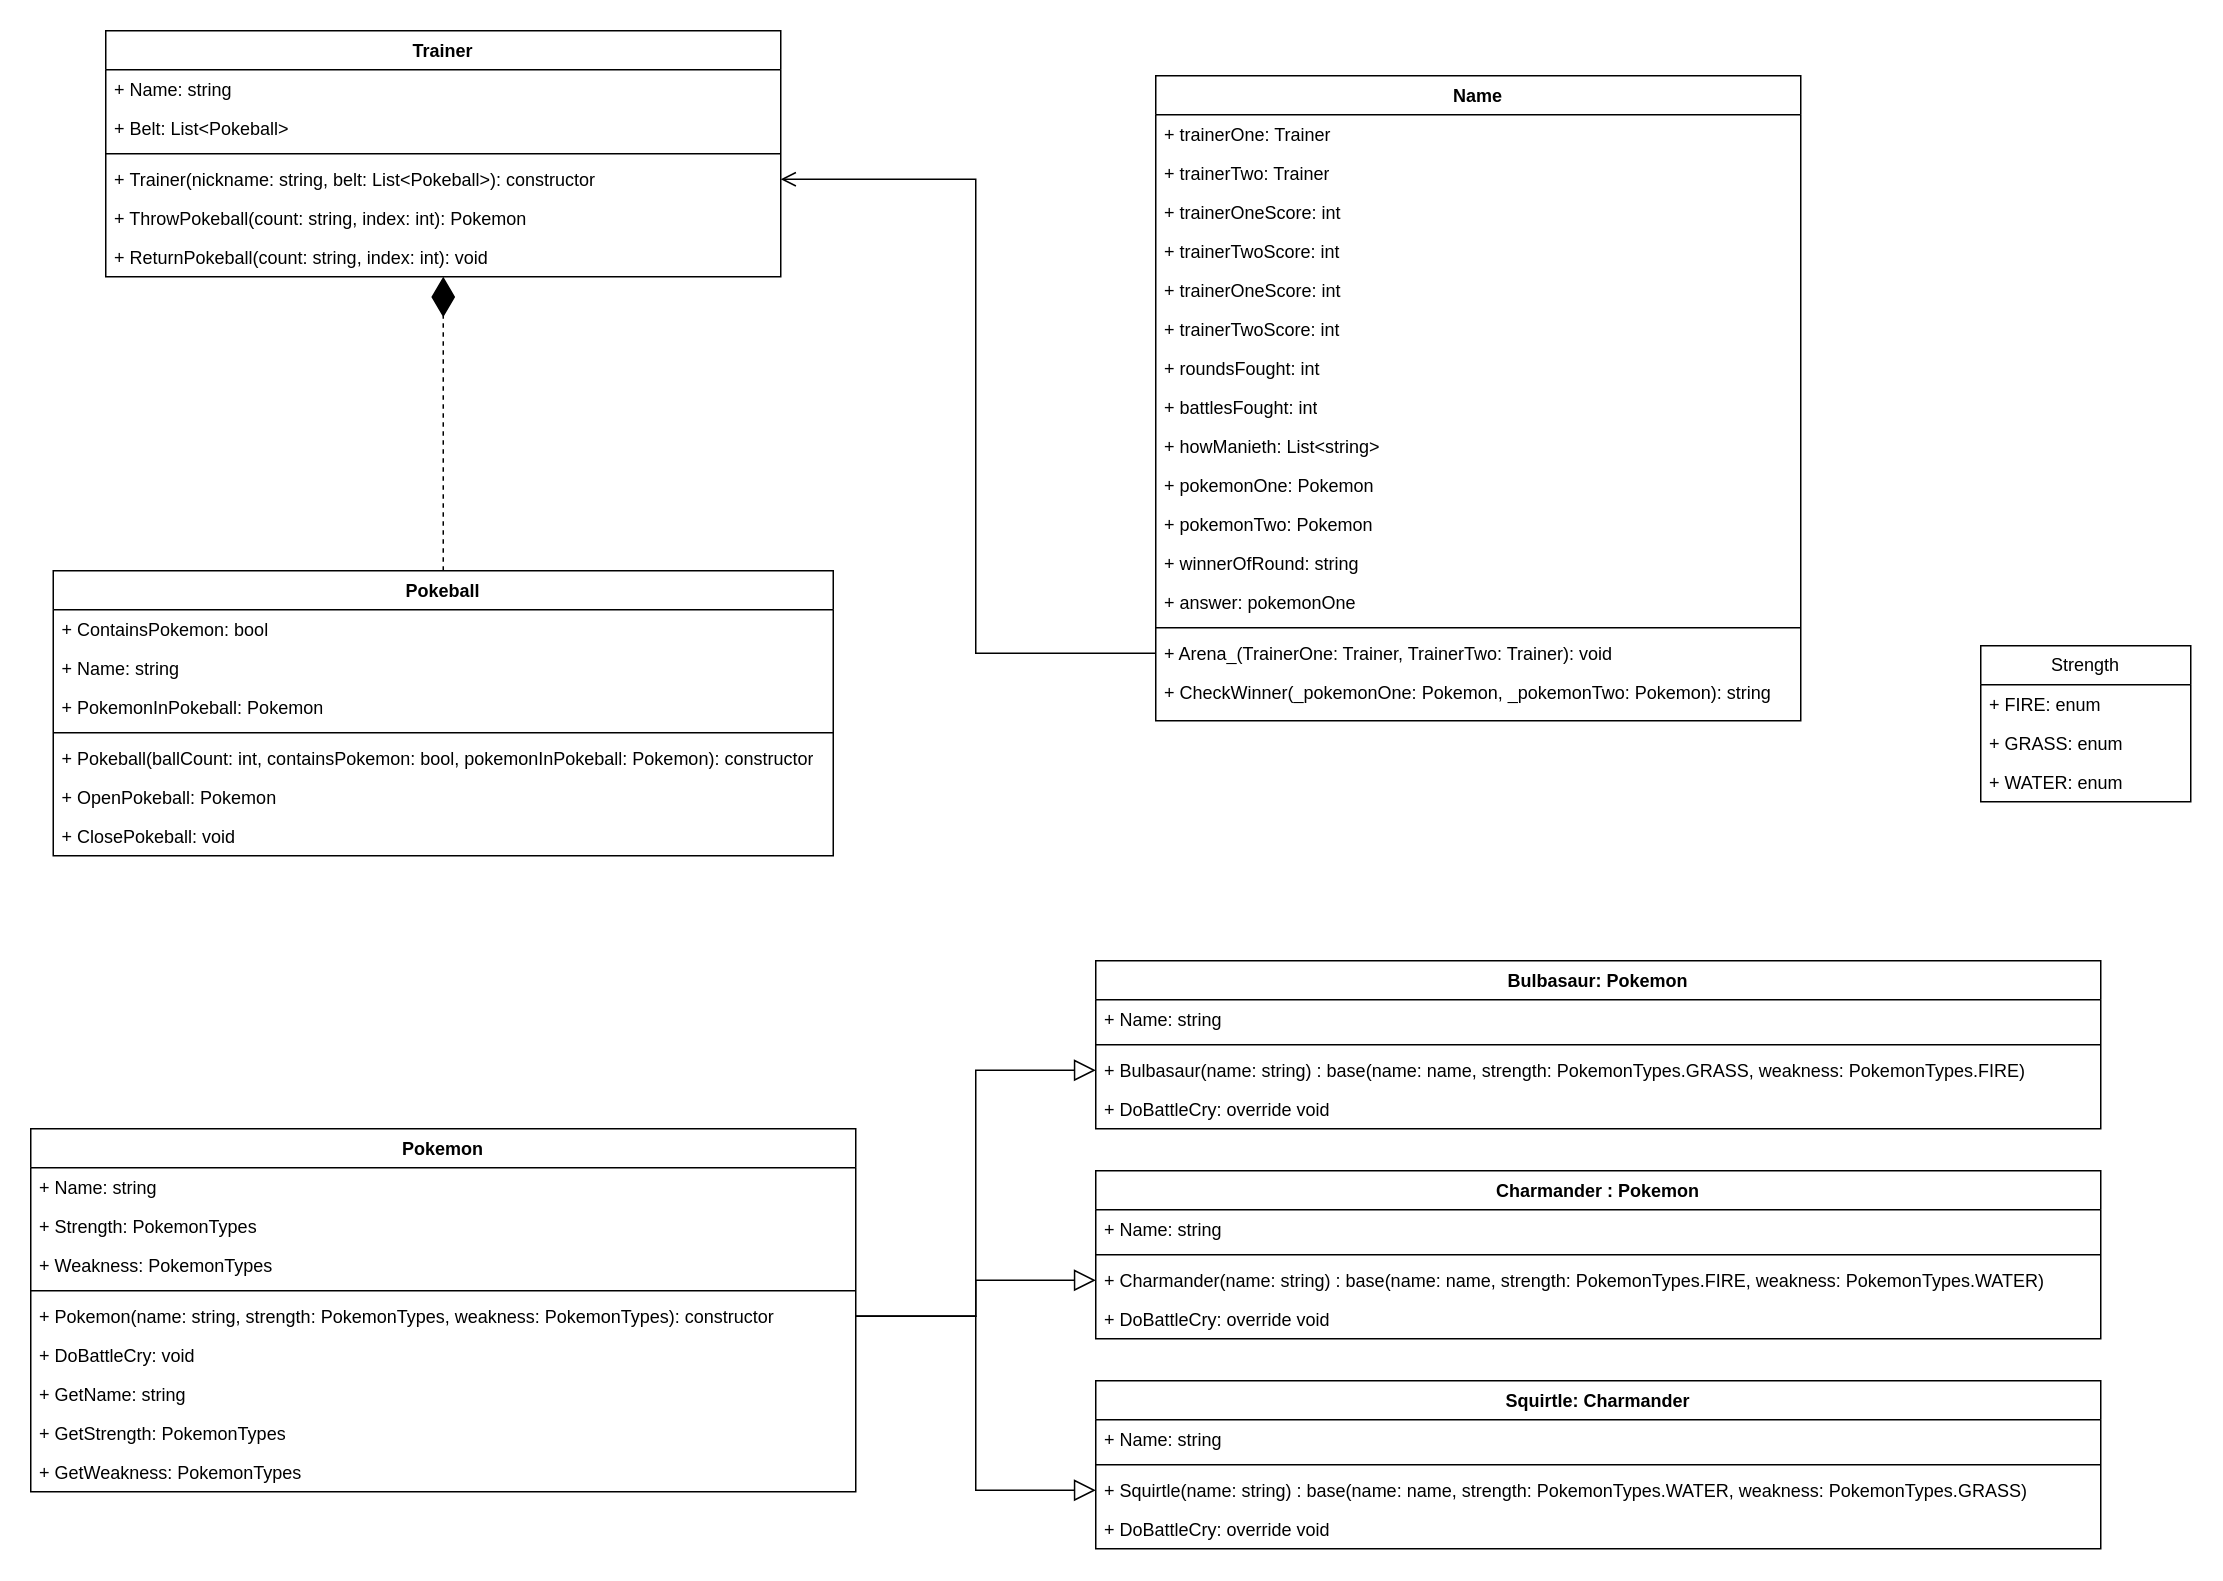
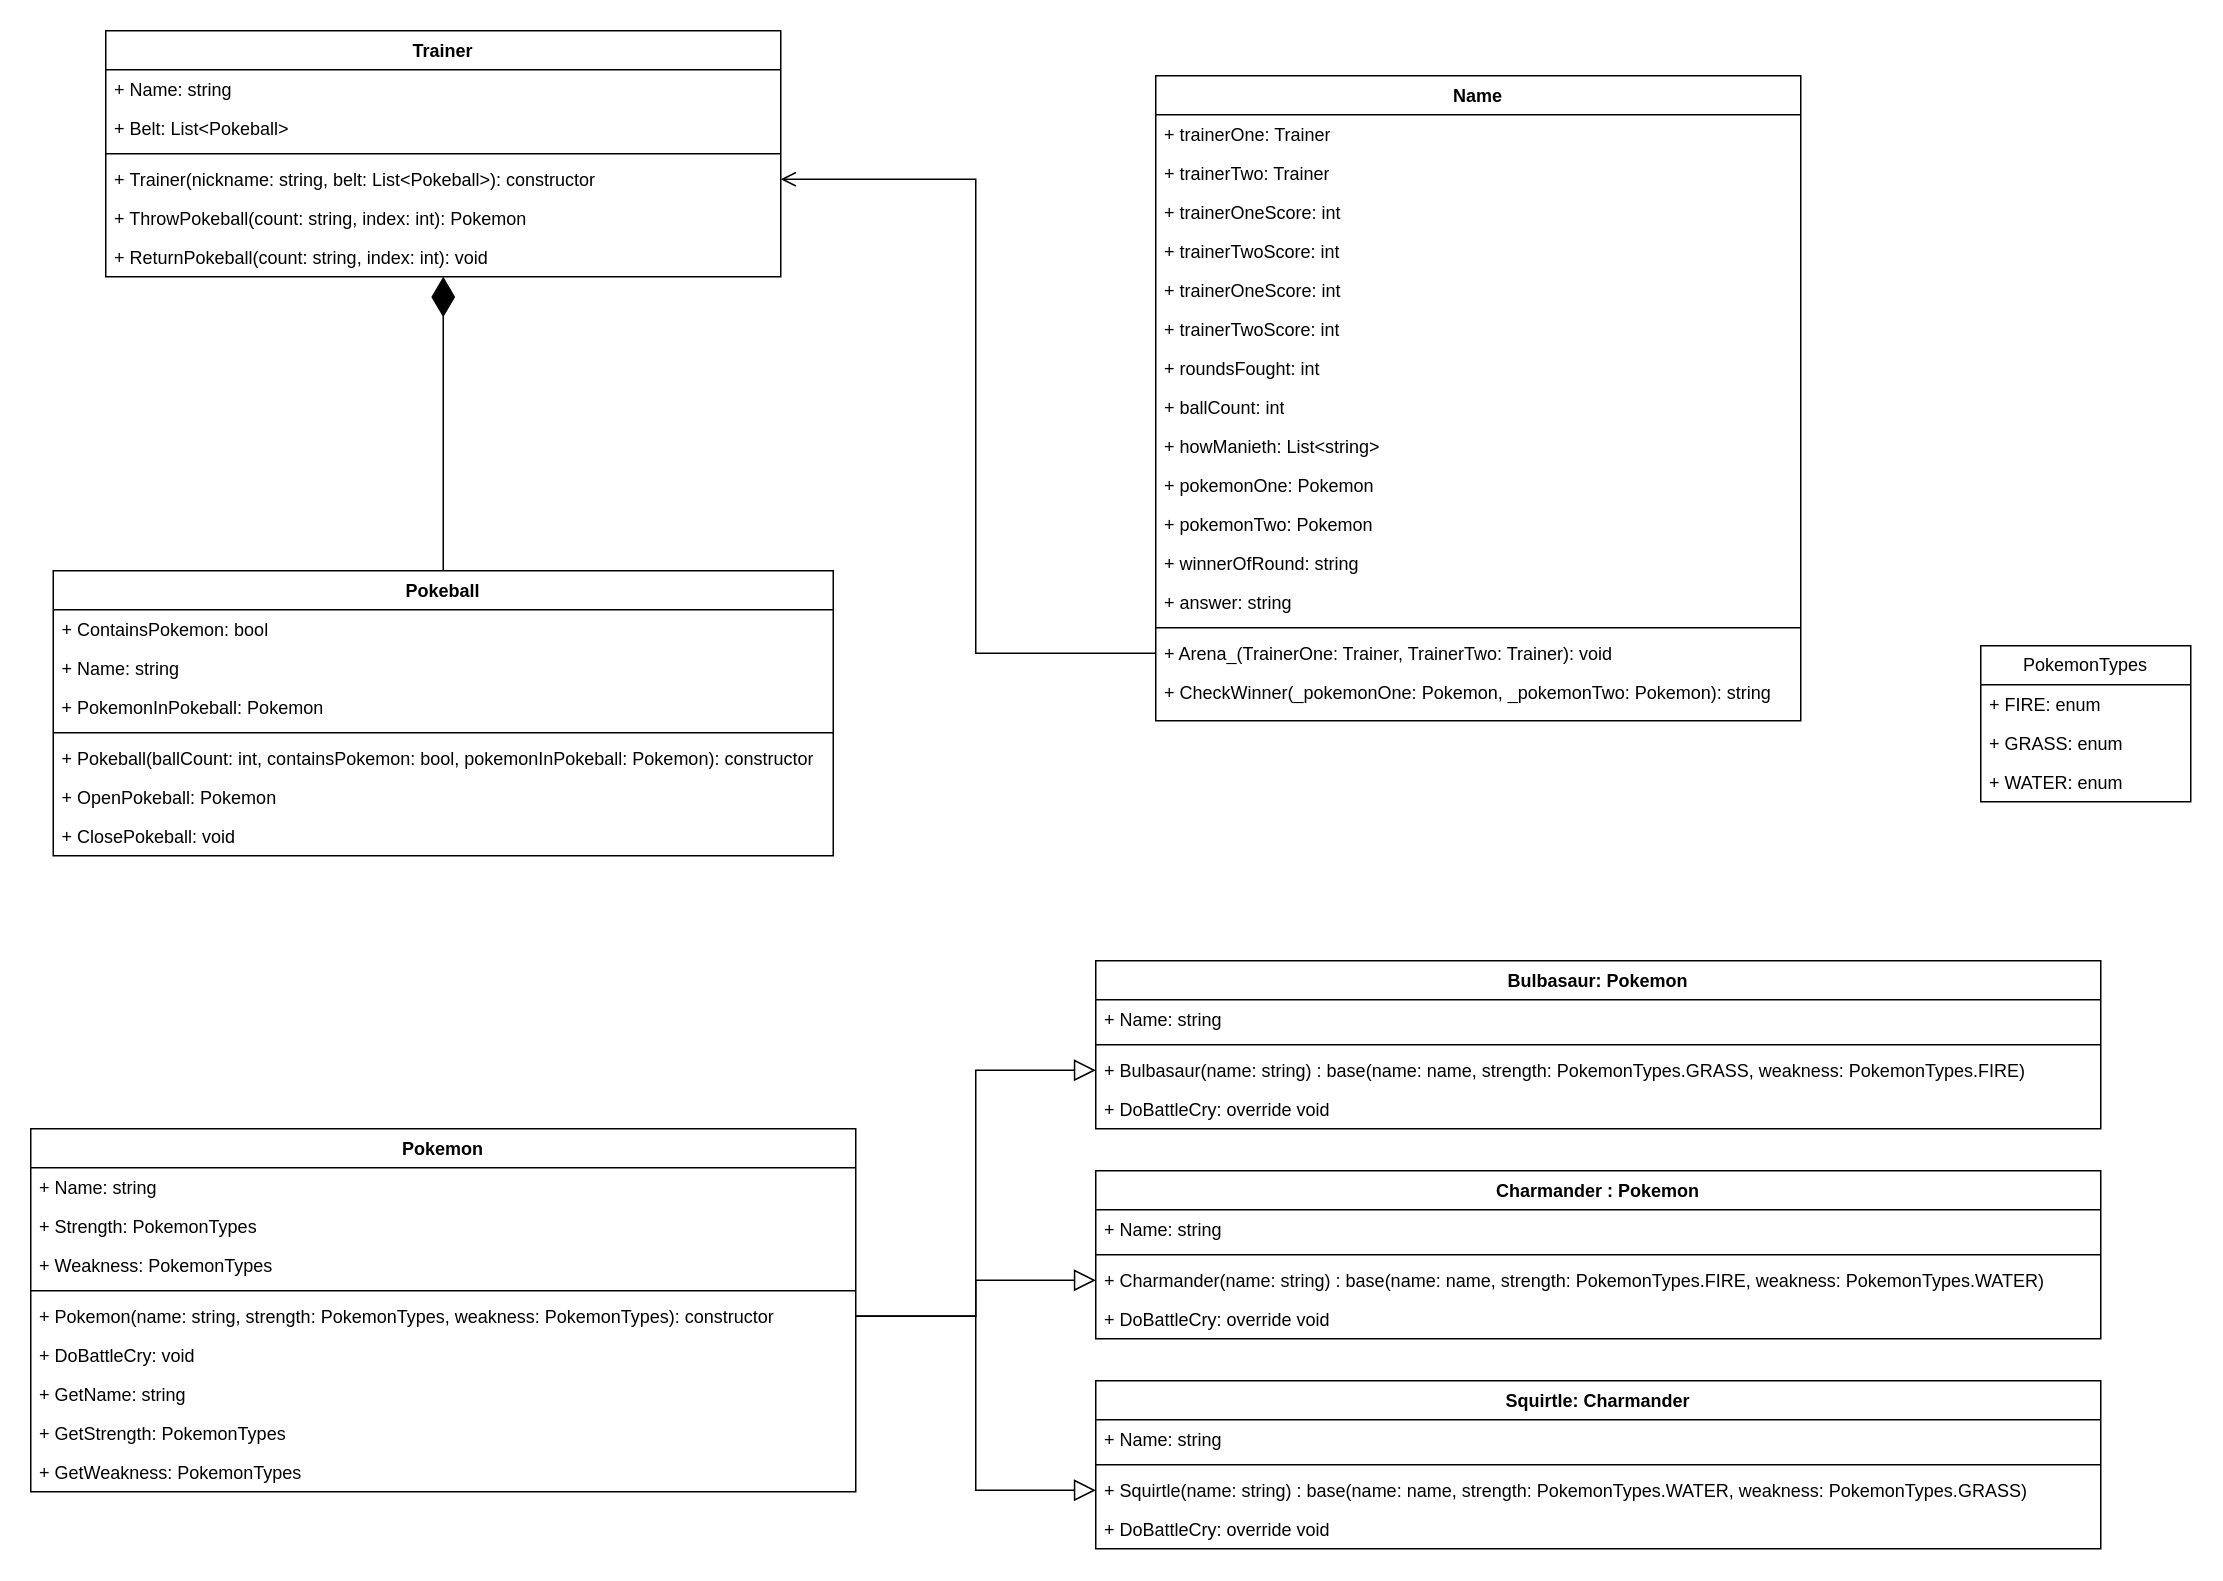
node "+ battlesFought: int": label "+ battlesFought: int" -> "+ ballCount: int"
edge "Pokeball" -> "+ ReturnPokeball(count: string, index: int): void": style dashed -> solid
node "+ answer: pokemonOne": label "+ answer: pokemonOne" -> "+ answer: string"
node "Strength": label "Strength" -> "PokemonTypes"
